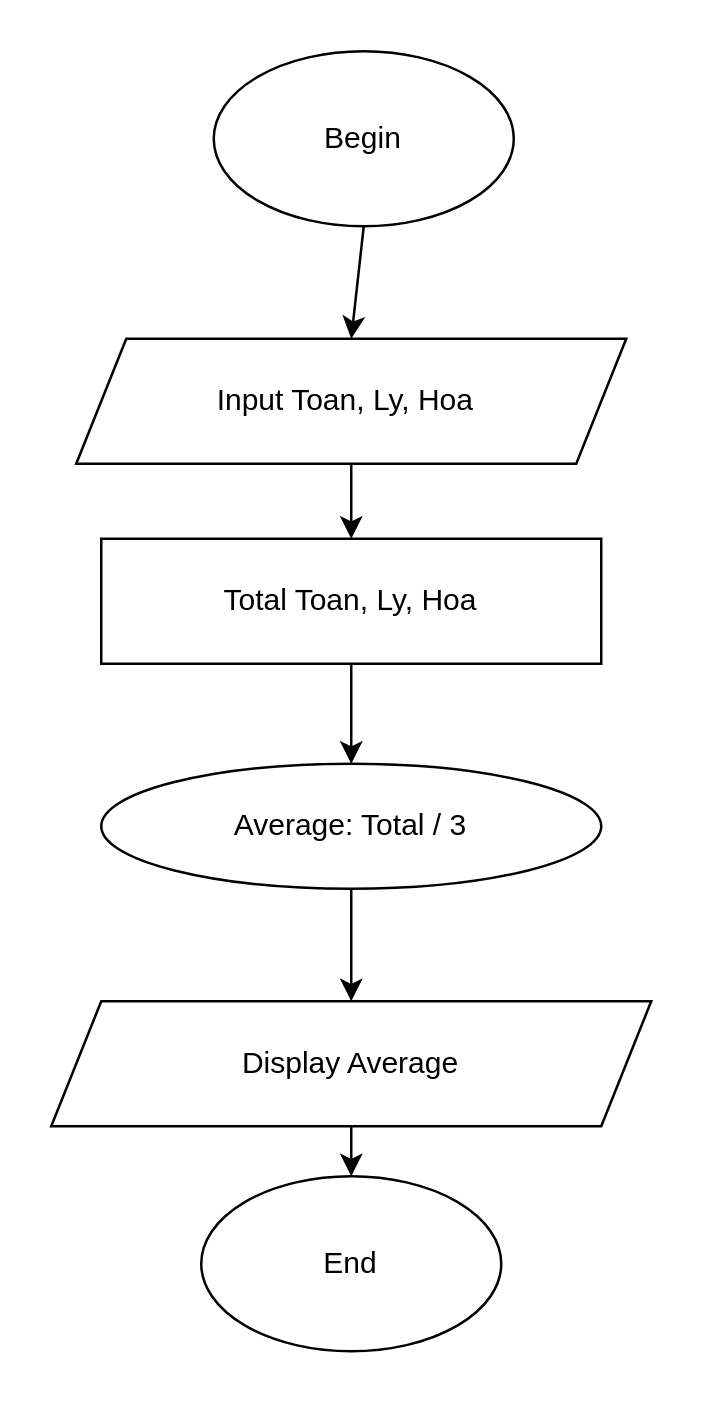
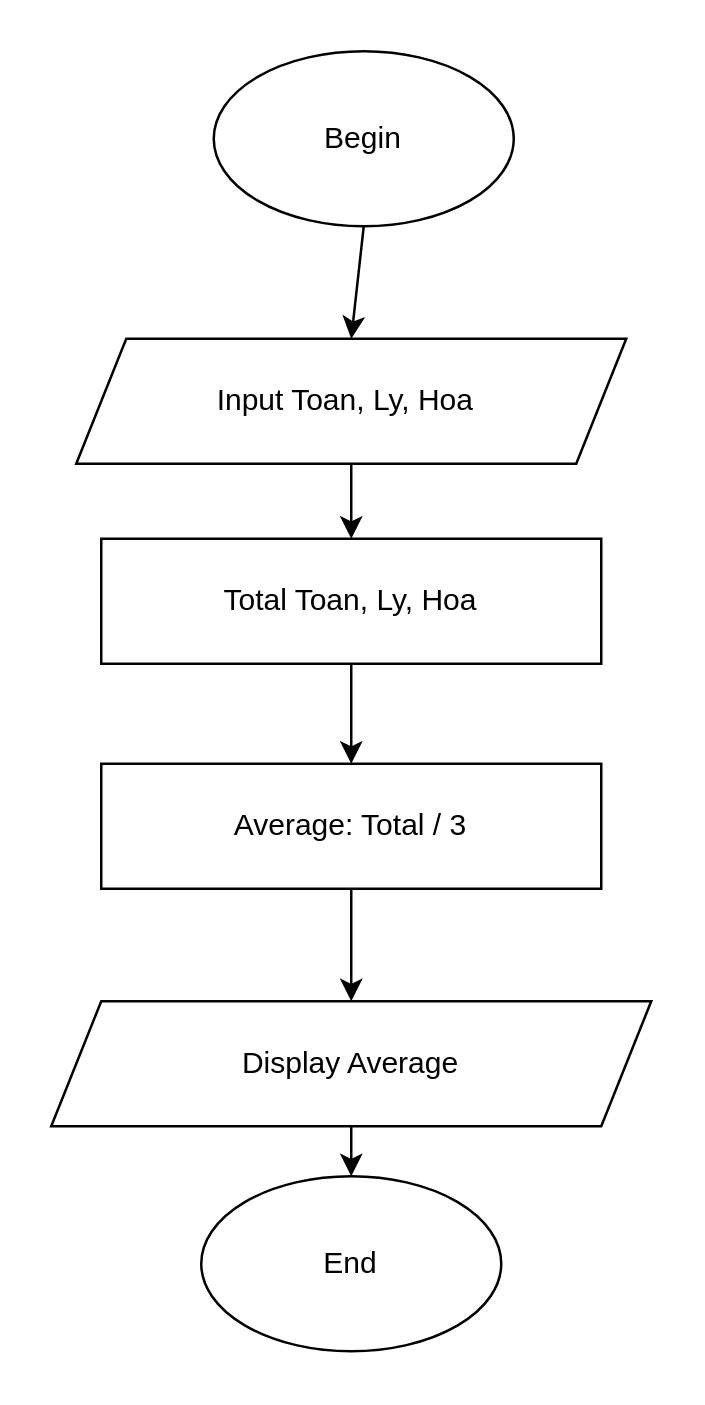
node "Average: Total / 3": shape ellipse -> rectangle
